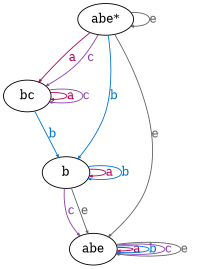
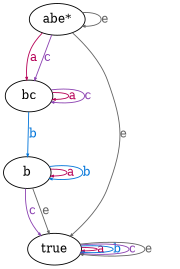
edge "abe*" -> "b": removed, label "b"
node "abe": label "abe" -> "true"
